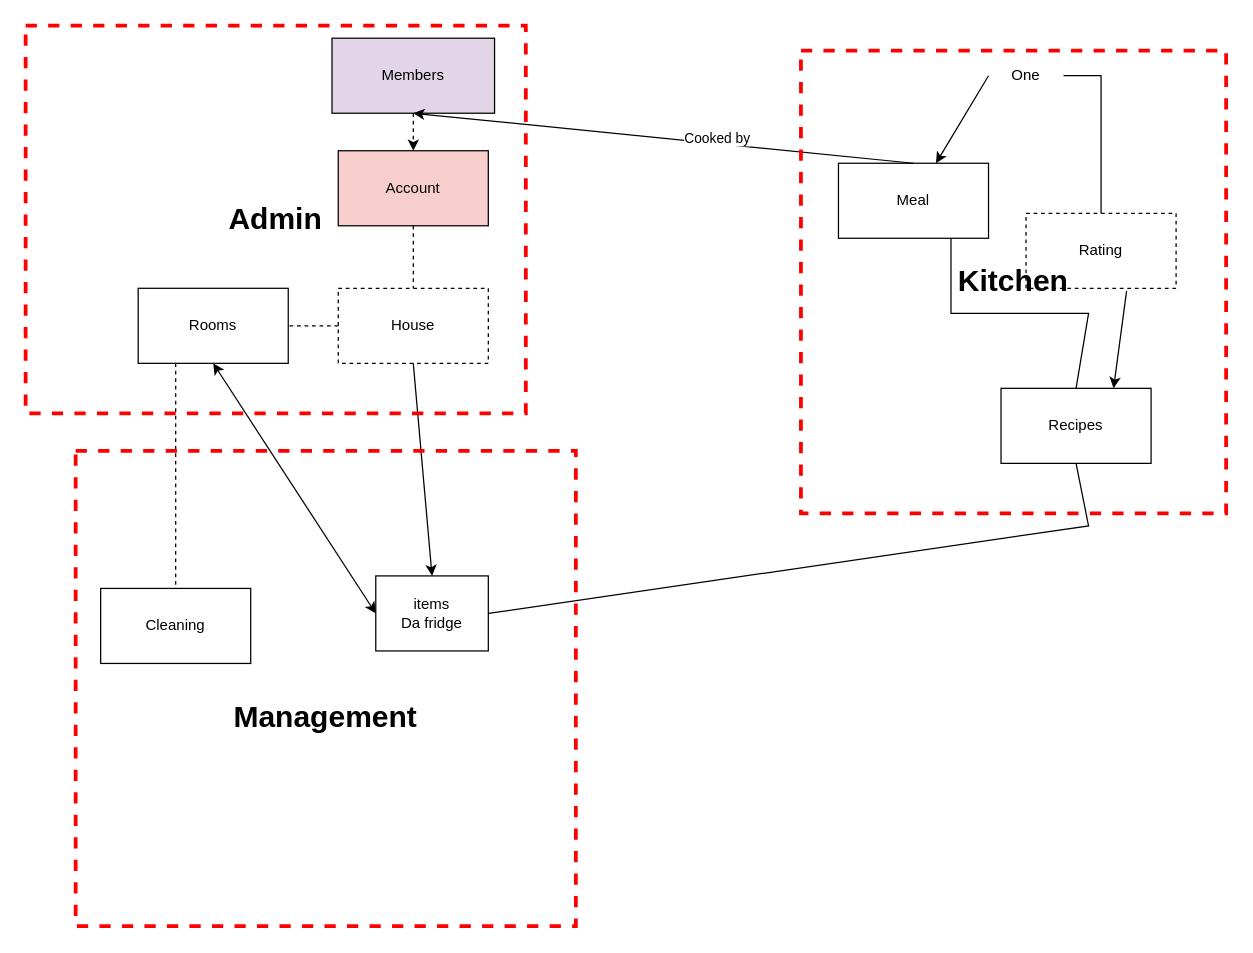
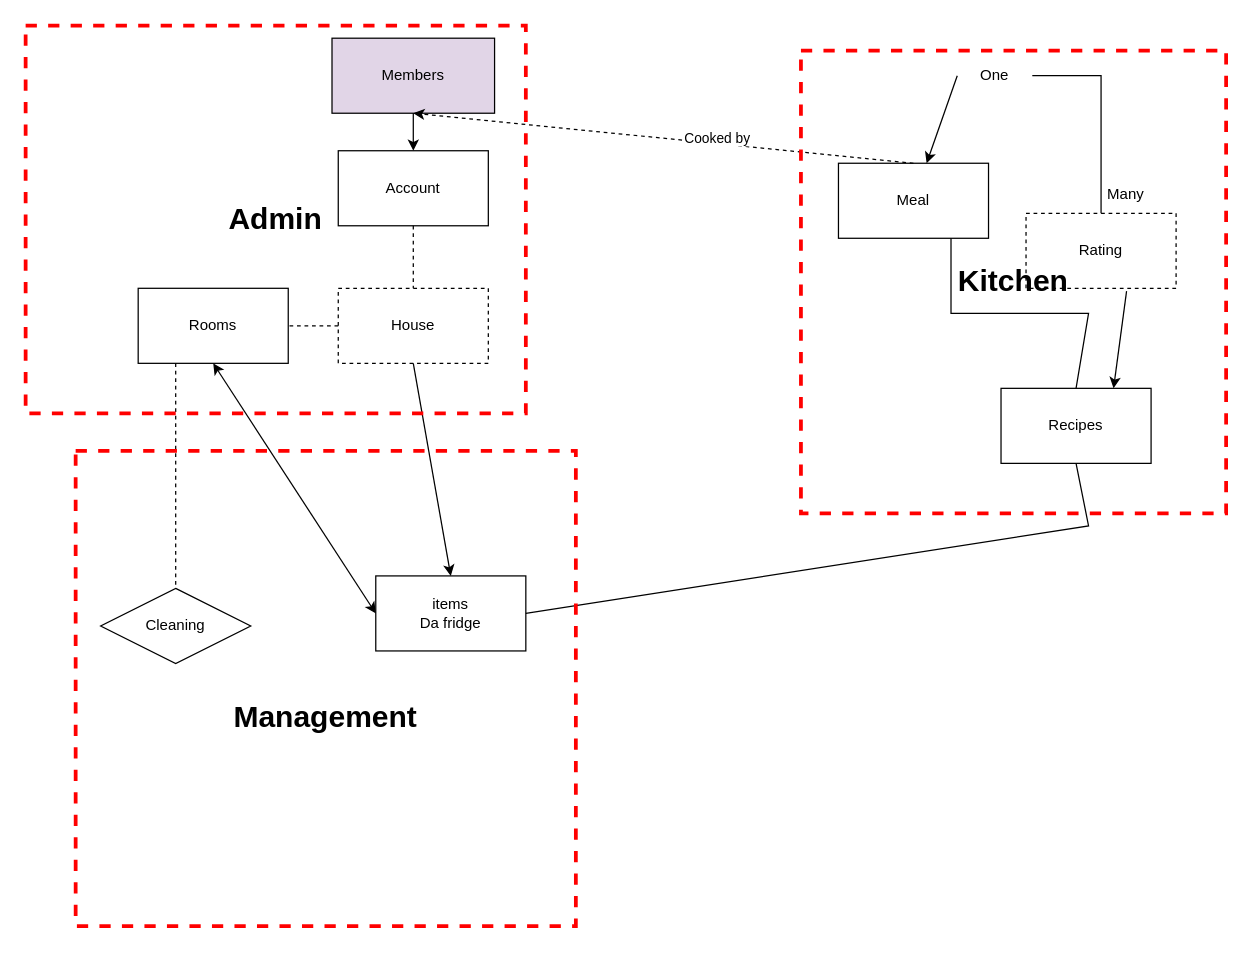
node "One": moved (1026, 76) -> (994, 76)
edge "Meal" -> "Members": style solid -> dashed
edge "Members" -> "Account": style dashed -> solid
node "Account": fillcolor #f8cecc -> #ffffff
node "Many": added
node "items Da fridge": size 113x75 -> 150x75
node "Cleaning": shape rectangle -> diamond
